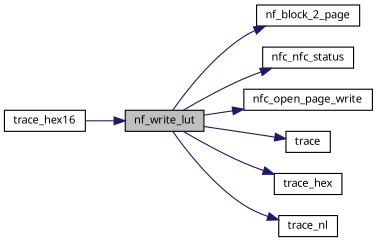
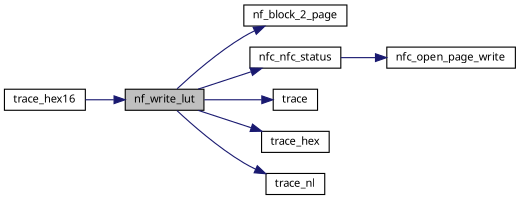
edge "nf_write_lut" -> "nfc_open_page_write": now "nfc_nfc_status" -> "nfc_open_page_write"
